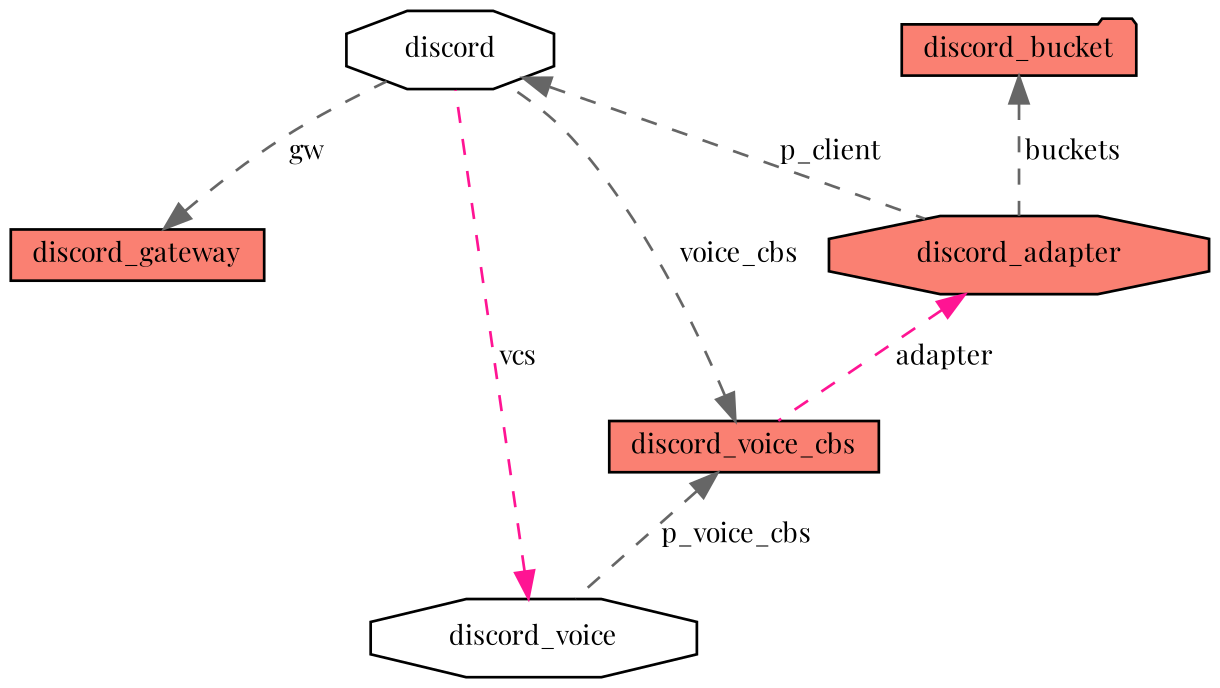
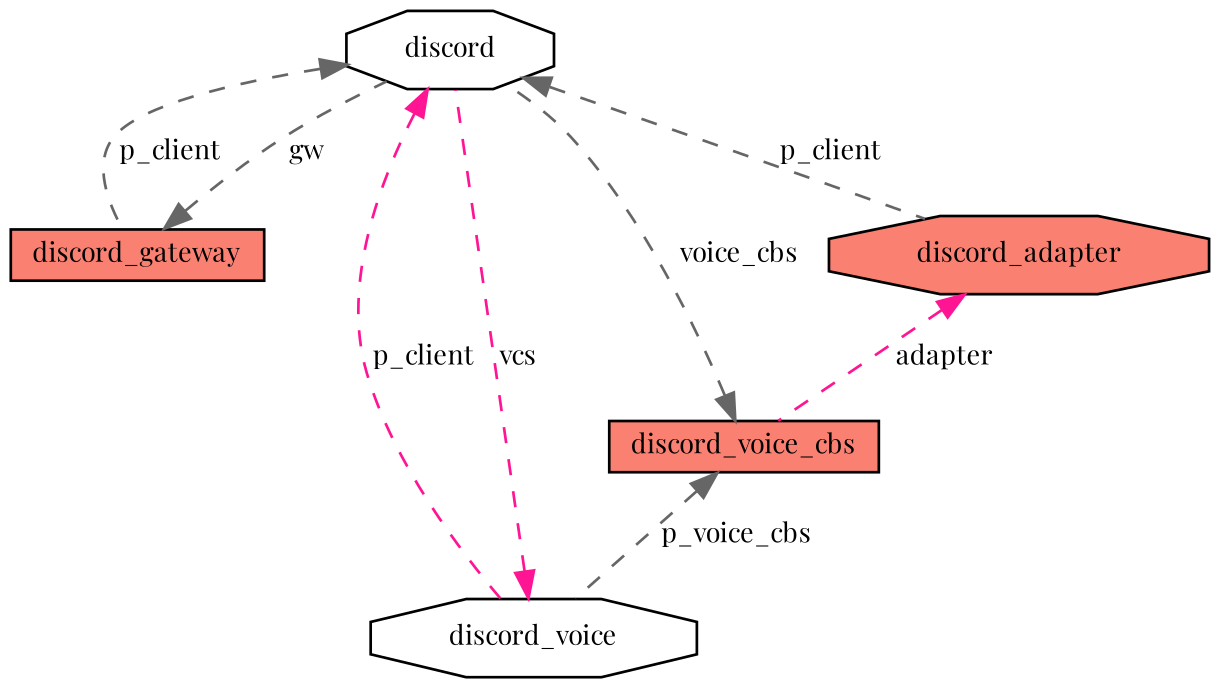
node "discord_bucket": removed
edge "discord_gateway" -> "discord": added, label "p_client"
edge "discord_voice" -> "discord": added, label "p_client"
